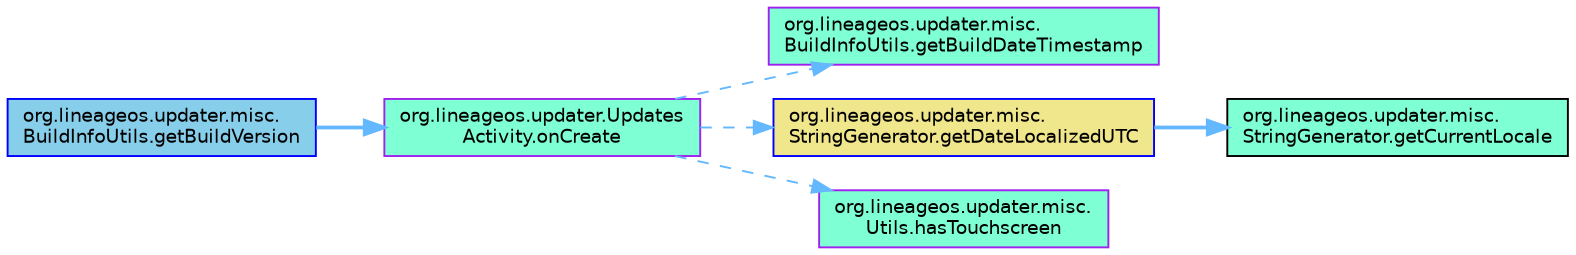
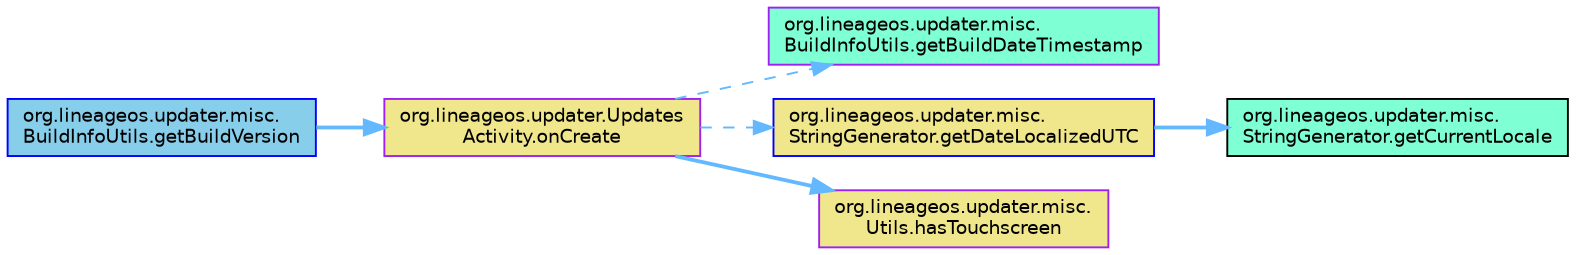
node "org.lineageos.updater.Updates Activity.onCreate": fillcolor aquamarine -> khaki
edge "org.lineageos.updater.Updates Activity.onCreate" -> "org.lineageos.updater.misc. Utils.hasTouchscreen": style dashed -> bold
node "org.lineageos.updater.misc. Utils.hasTouchscreen": fillcolor aquamarine -> khaki
